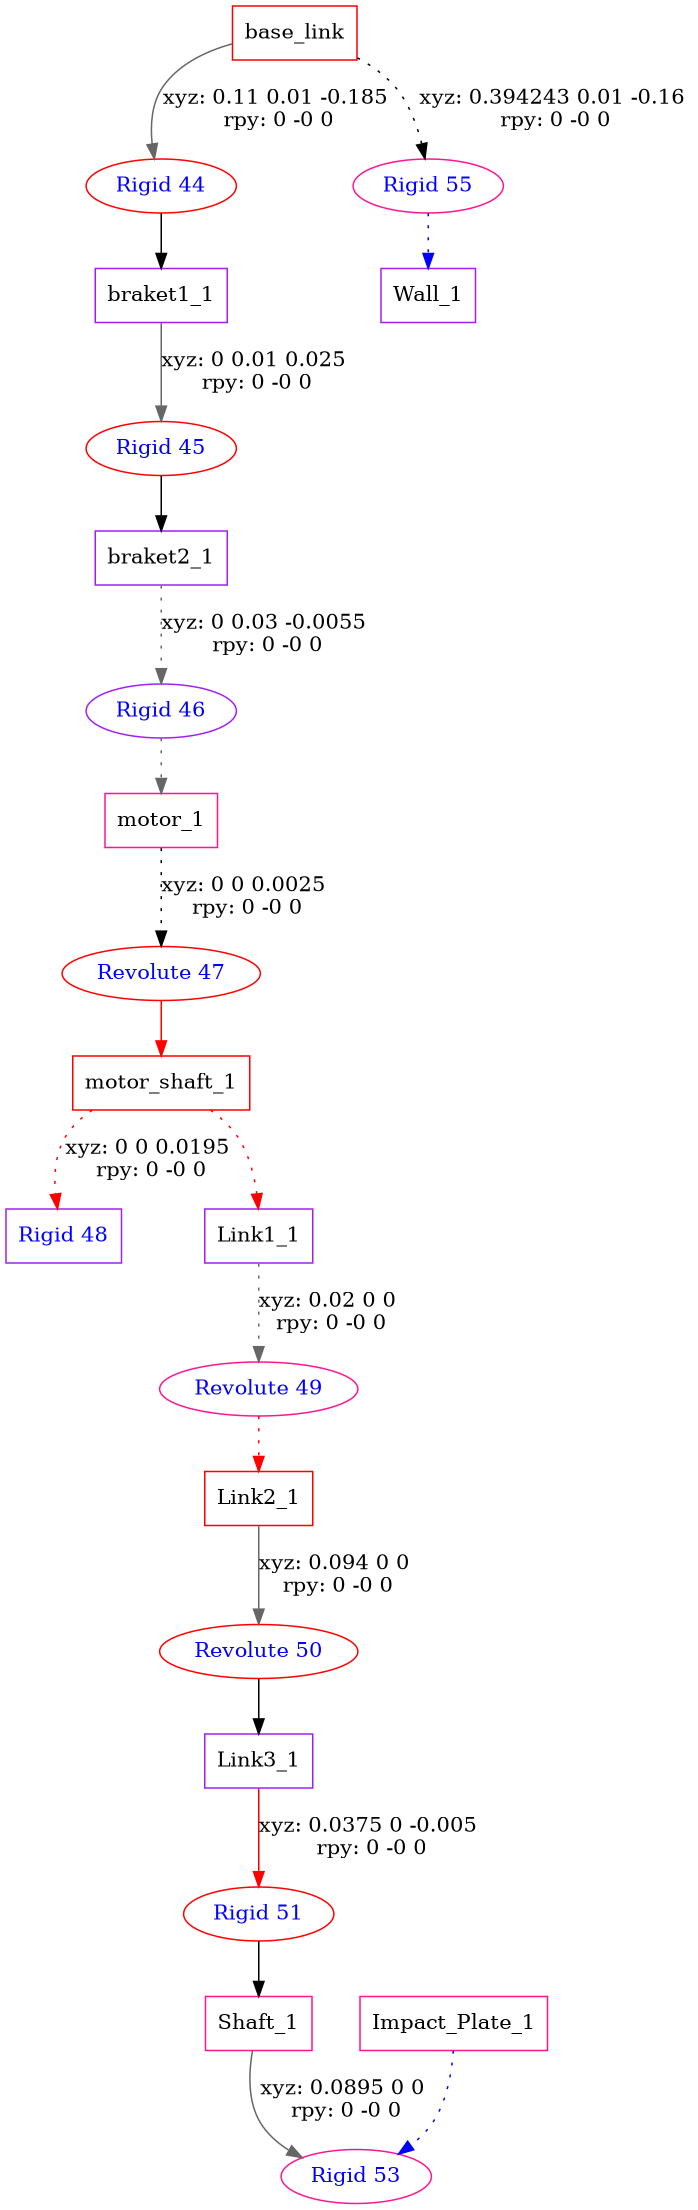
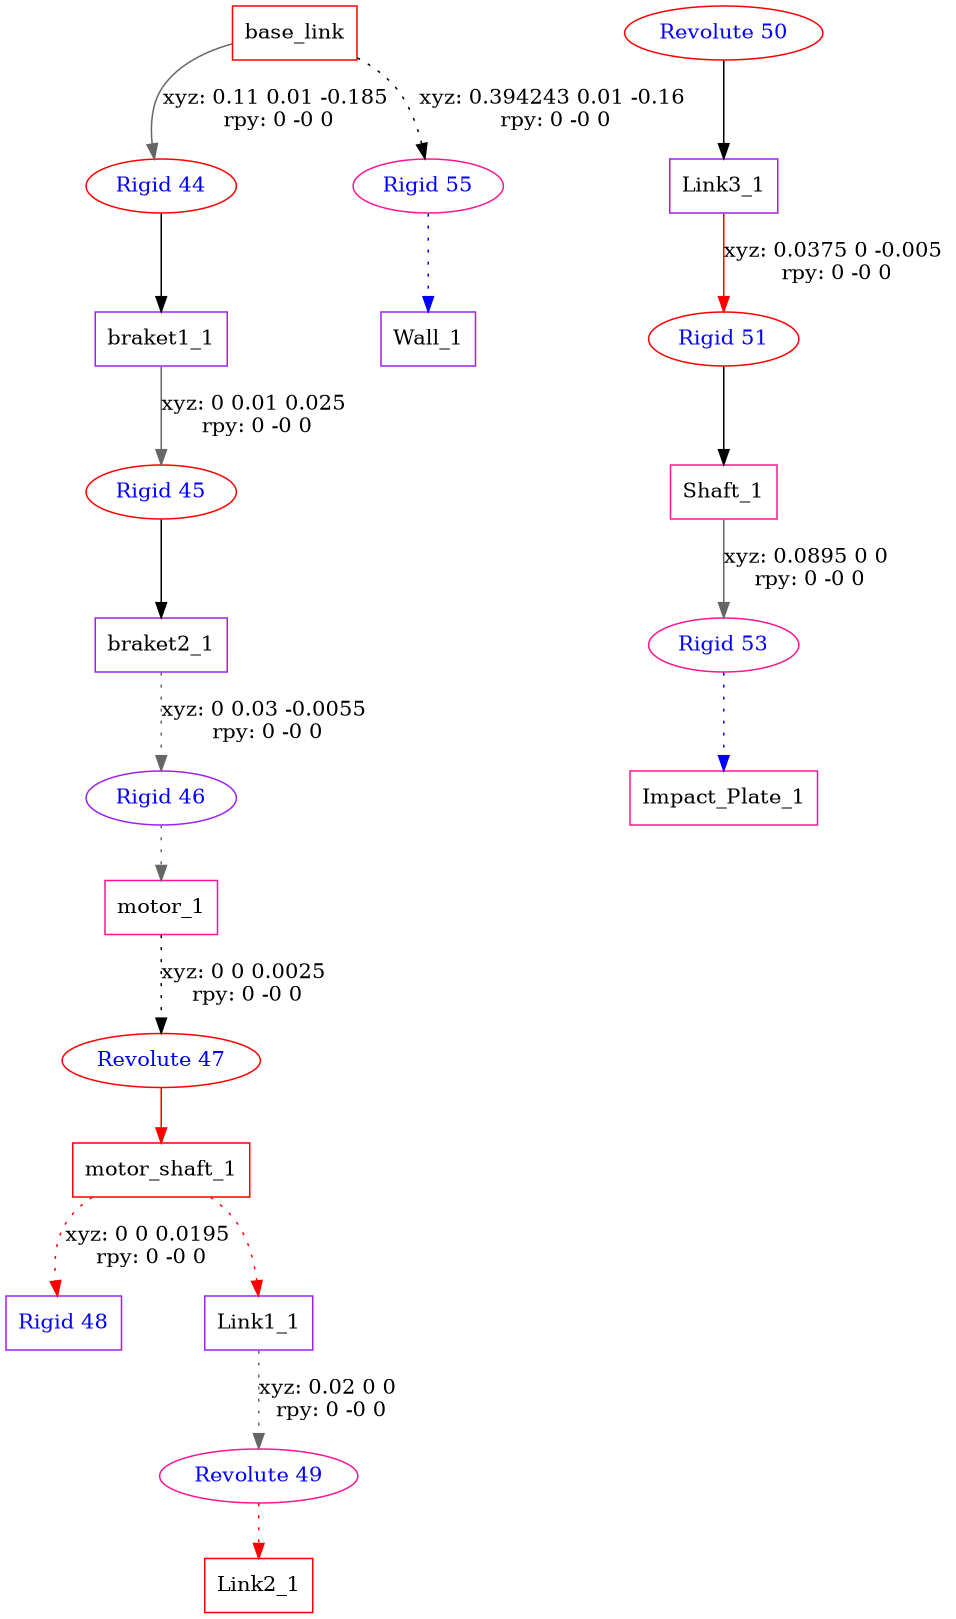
edge "Link2_1" -> "Revolute 50": removed, label "xyz: 0.094 0 0 rpy: 0 -0 0"
edge "Impact_Plate_1" -> "Rigid 53": reversed
